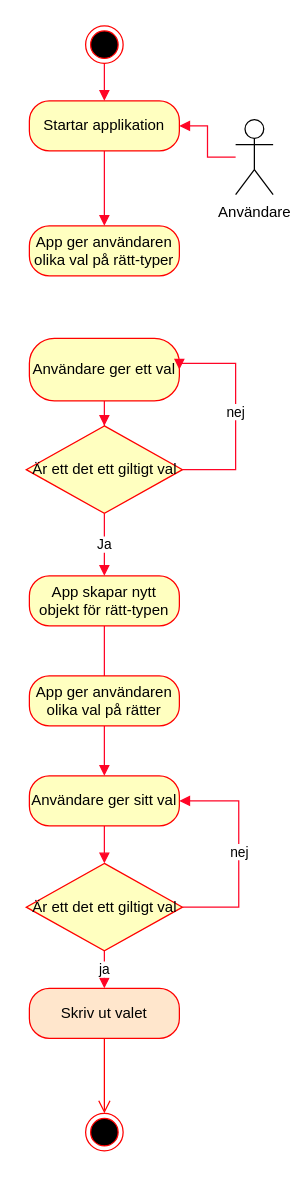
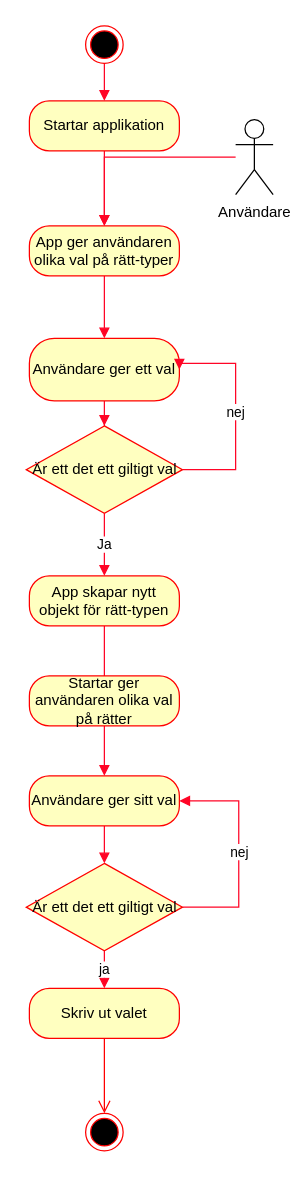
edge "Användare" -> "Startar applikation": now "Användare" -> "App ger användaren olika val på rätt-typer"
edge "App ger användaren olika val på rätt-typer" -> "Användare ger ett val": added
node "App ger användaren olika val på rätter": label "App ger användaren olika val på rätter" -> "Startar ger användaren olika val på rätter"
node "Skriv ut valet": fillcolor #ffe6cc -> #ffffc0
